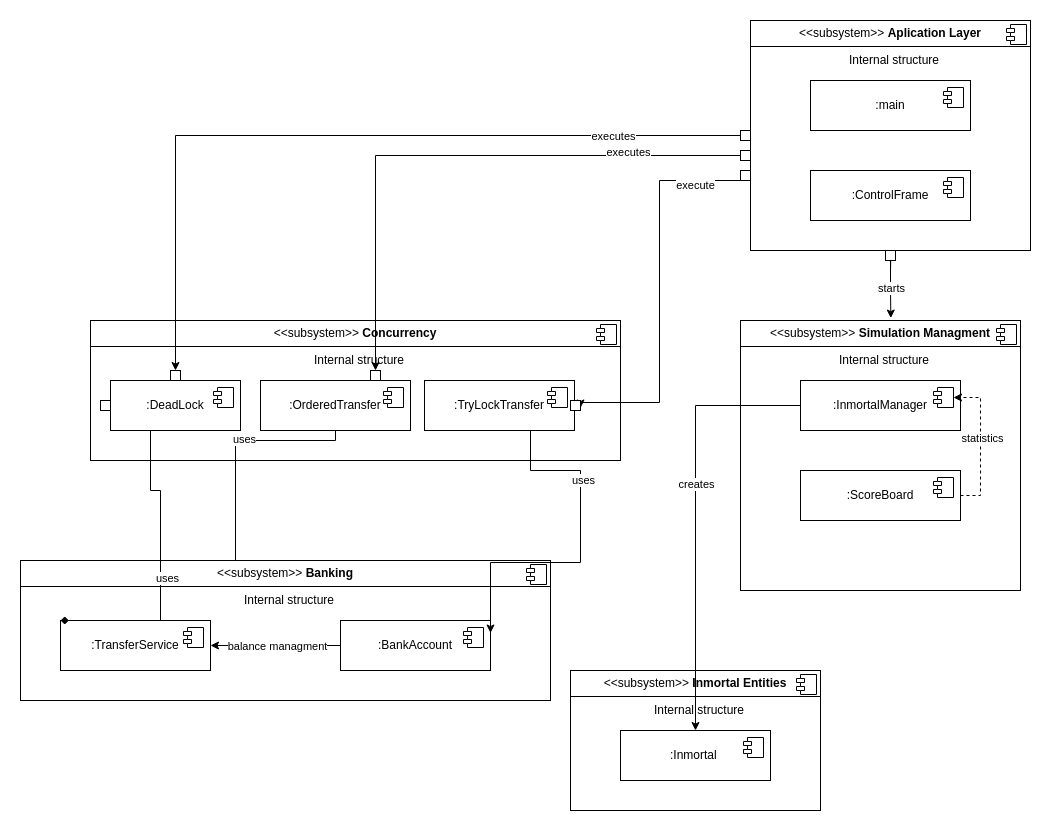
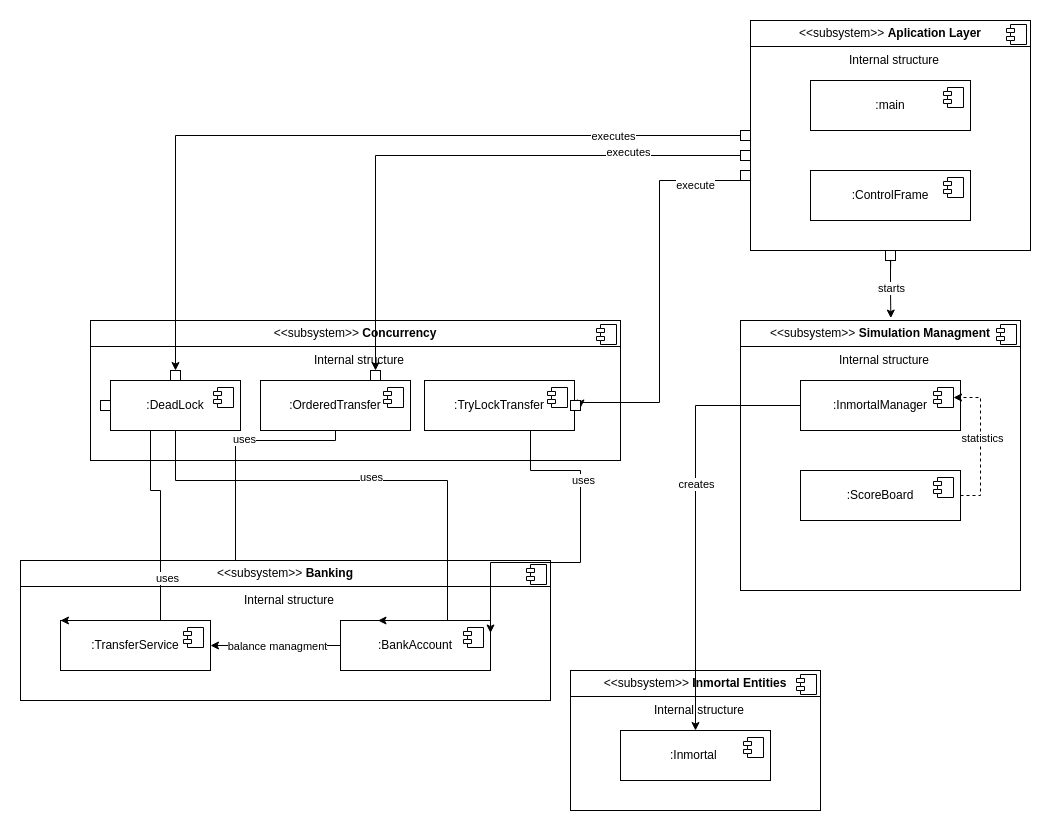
edge ":DeadLock" -> ":BankAccount": added, label "uses"
edge ":DeadLock" -> ":TransferService": arrowhead diamond -> classic
